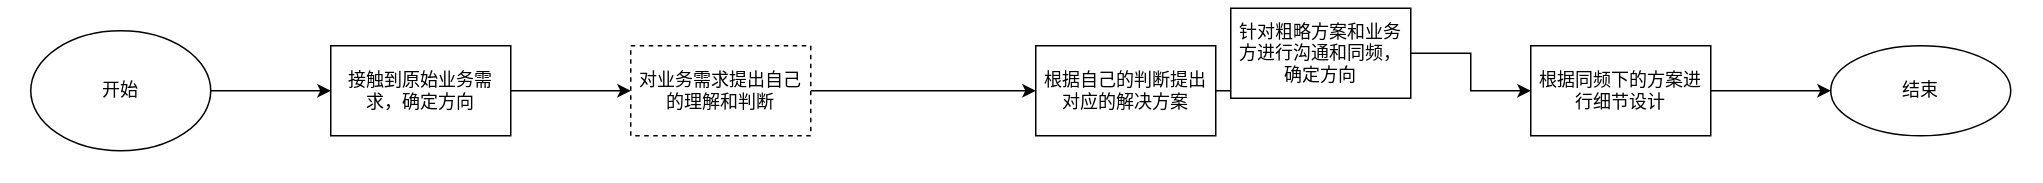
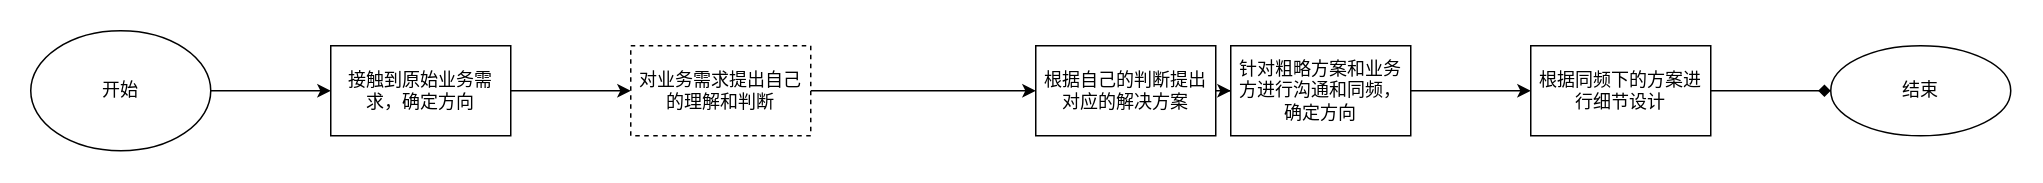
node "针对粗略方案和业务方进行沟通和同频，确定方向": moved (1321, 53) -> (1321, 91)
edge "根据同频下的方案进行细节设计" -> "结束": arrowhead classic -> diamond
